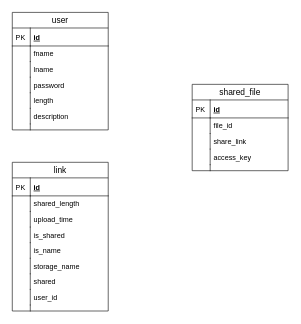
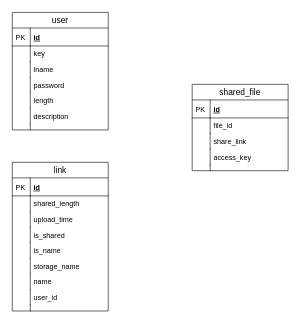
node "fname": label "fname" -> "key"
node "shared": label "shared" -> "name"
